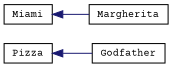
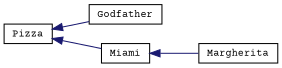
edge "Miami" -> "Pizza": added
